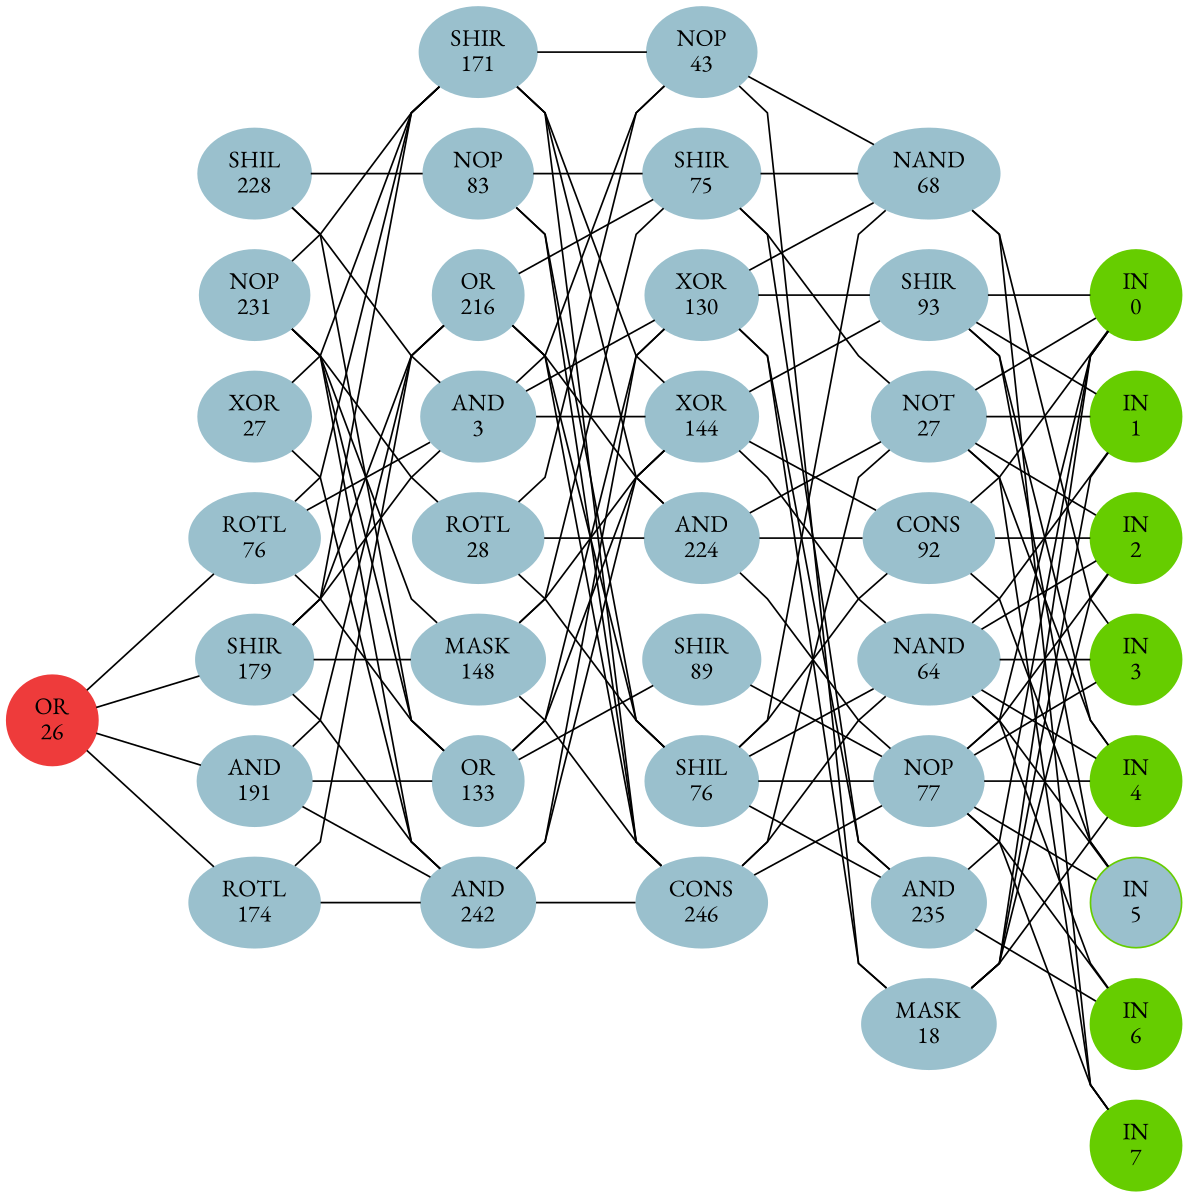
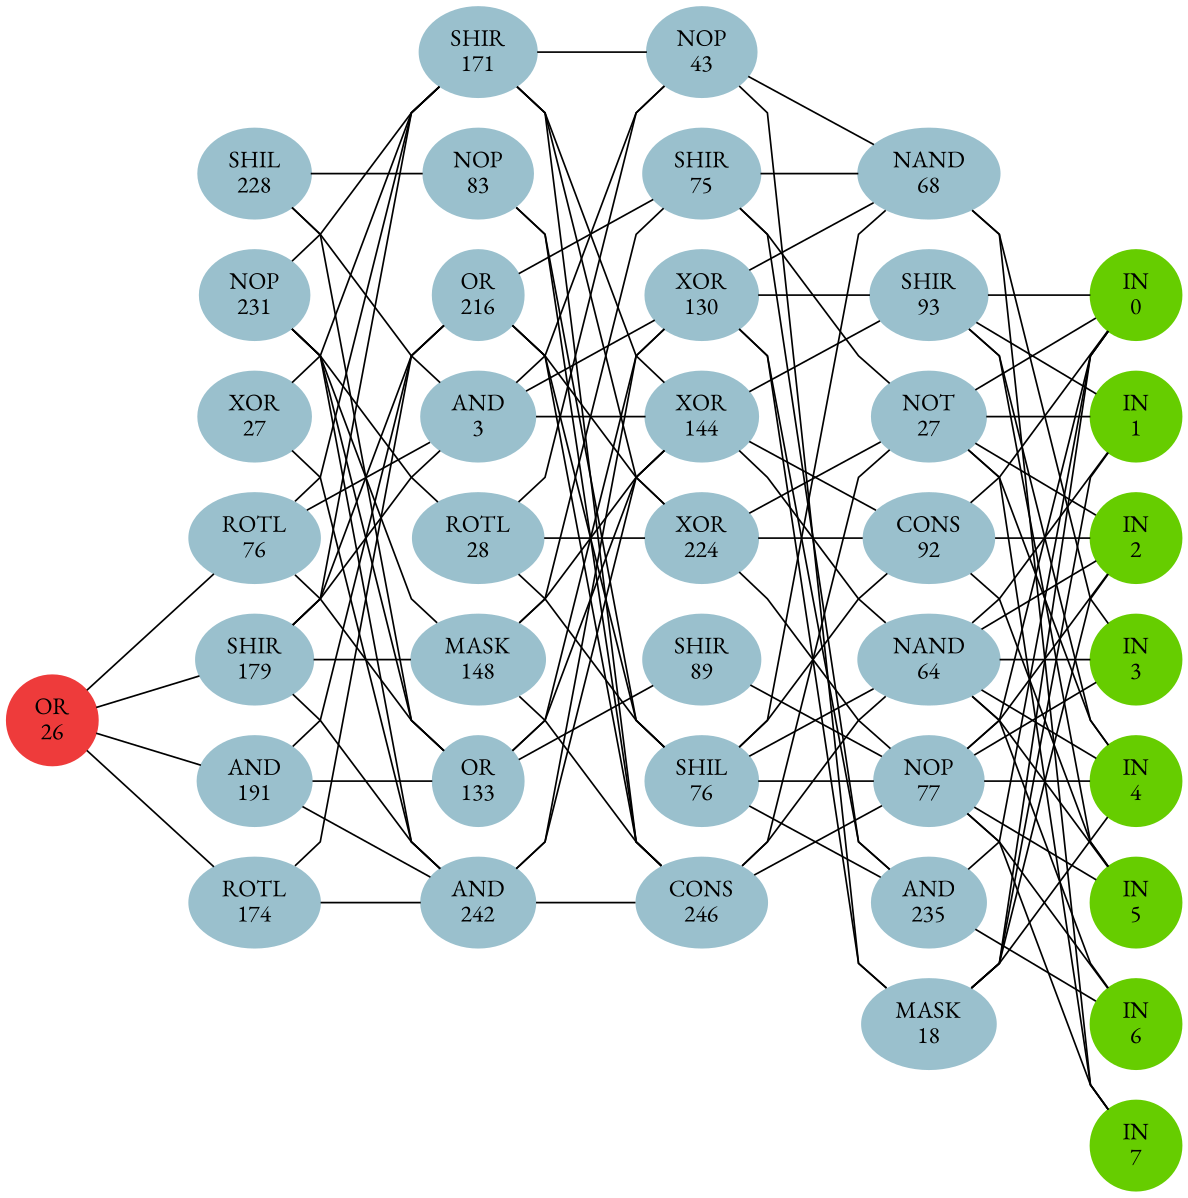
edge "NOP 83" -- "SHIR 75": removed
node "AND 224": label "AND 224" -> "XOR 224"
node "IN 5": fillcolor lightblue3 -> chartreuse3
